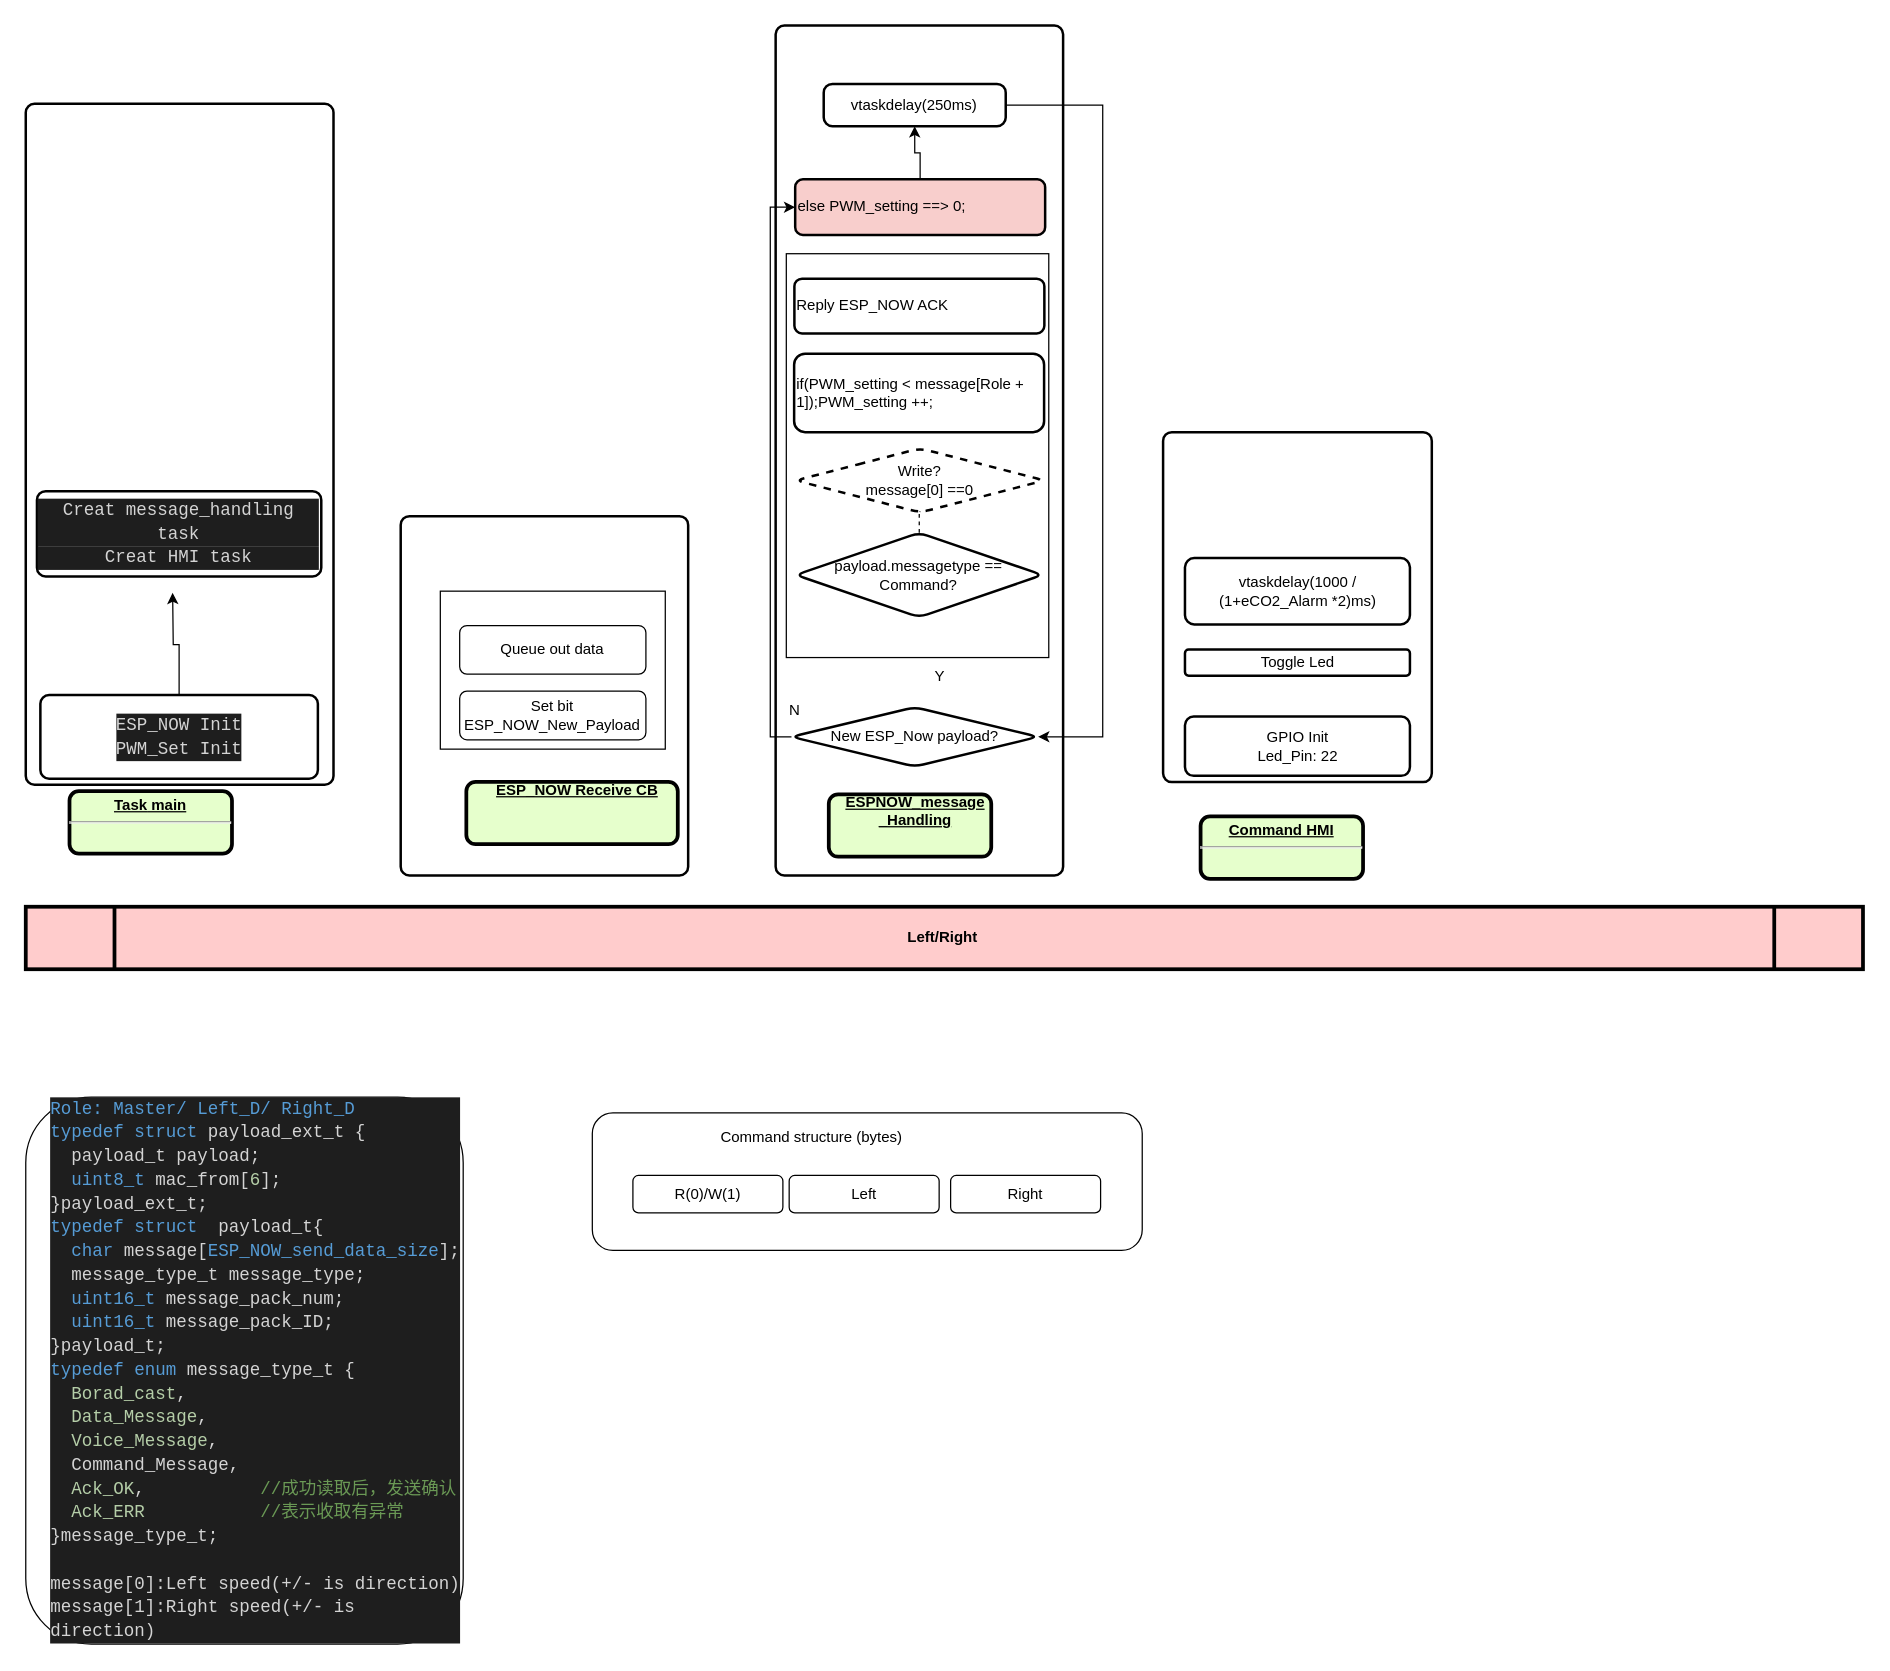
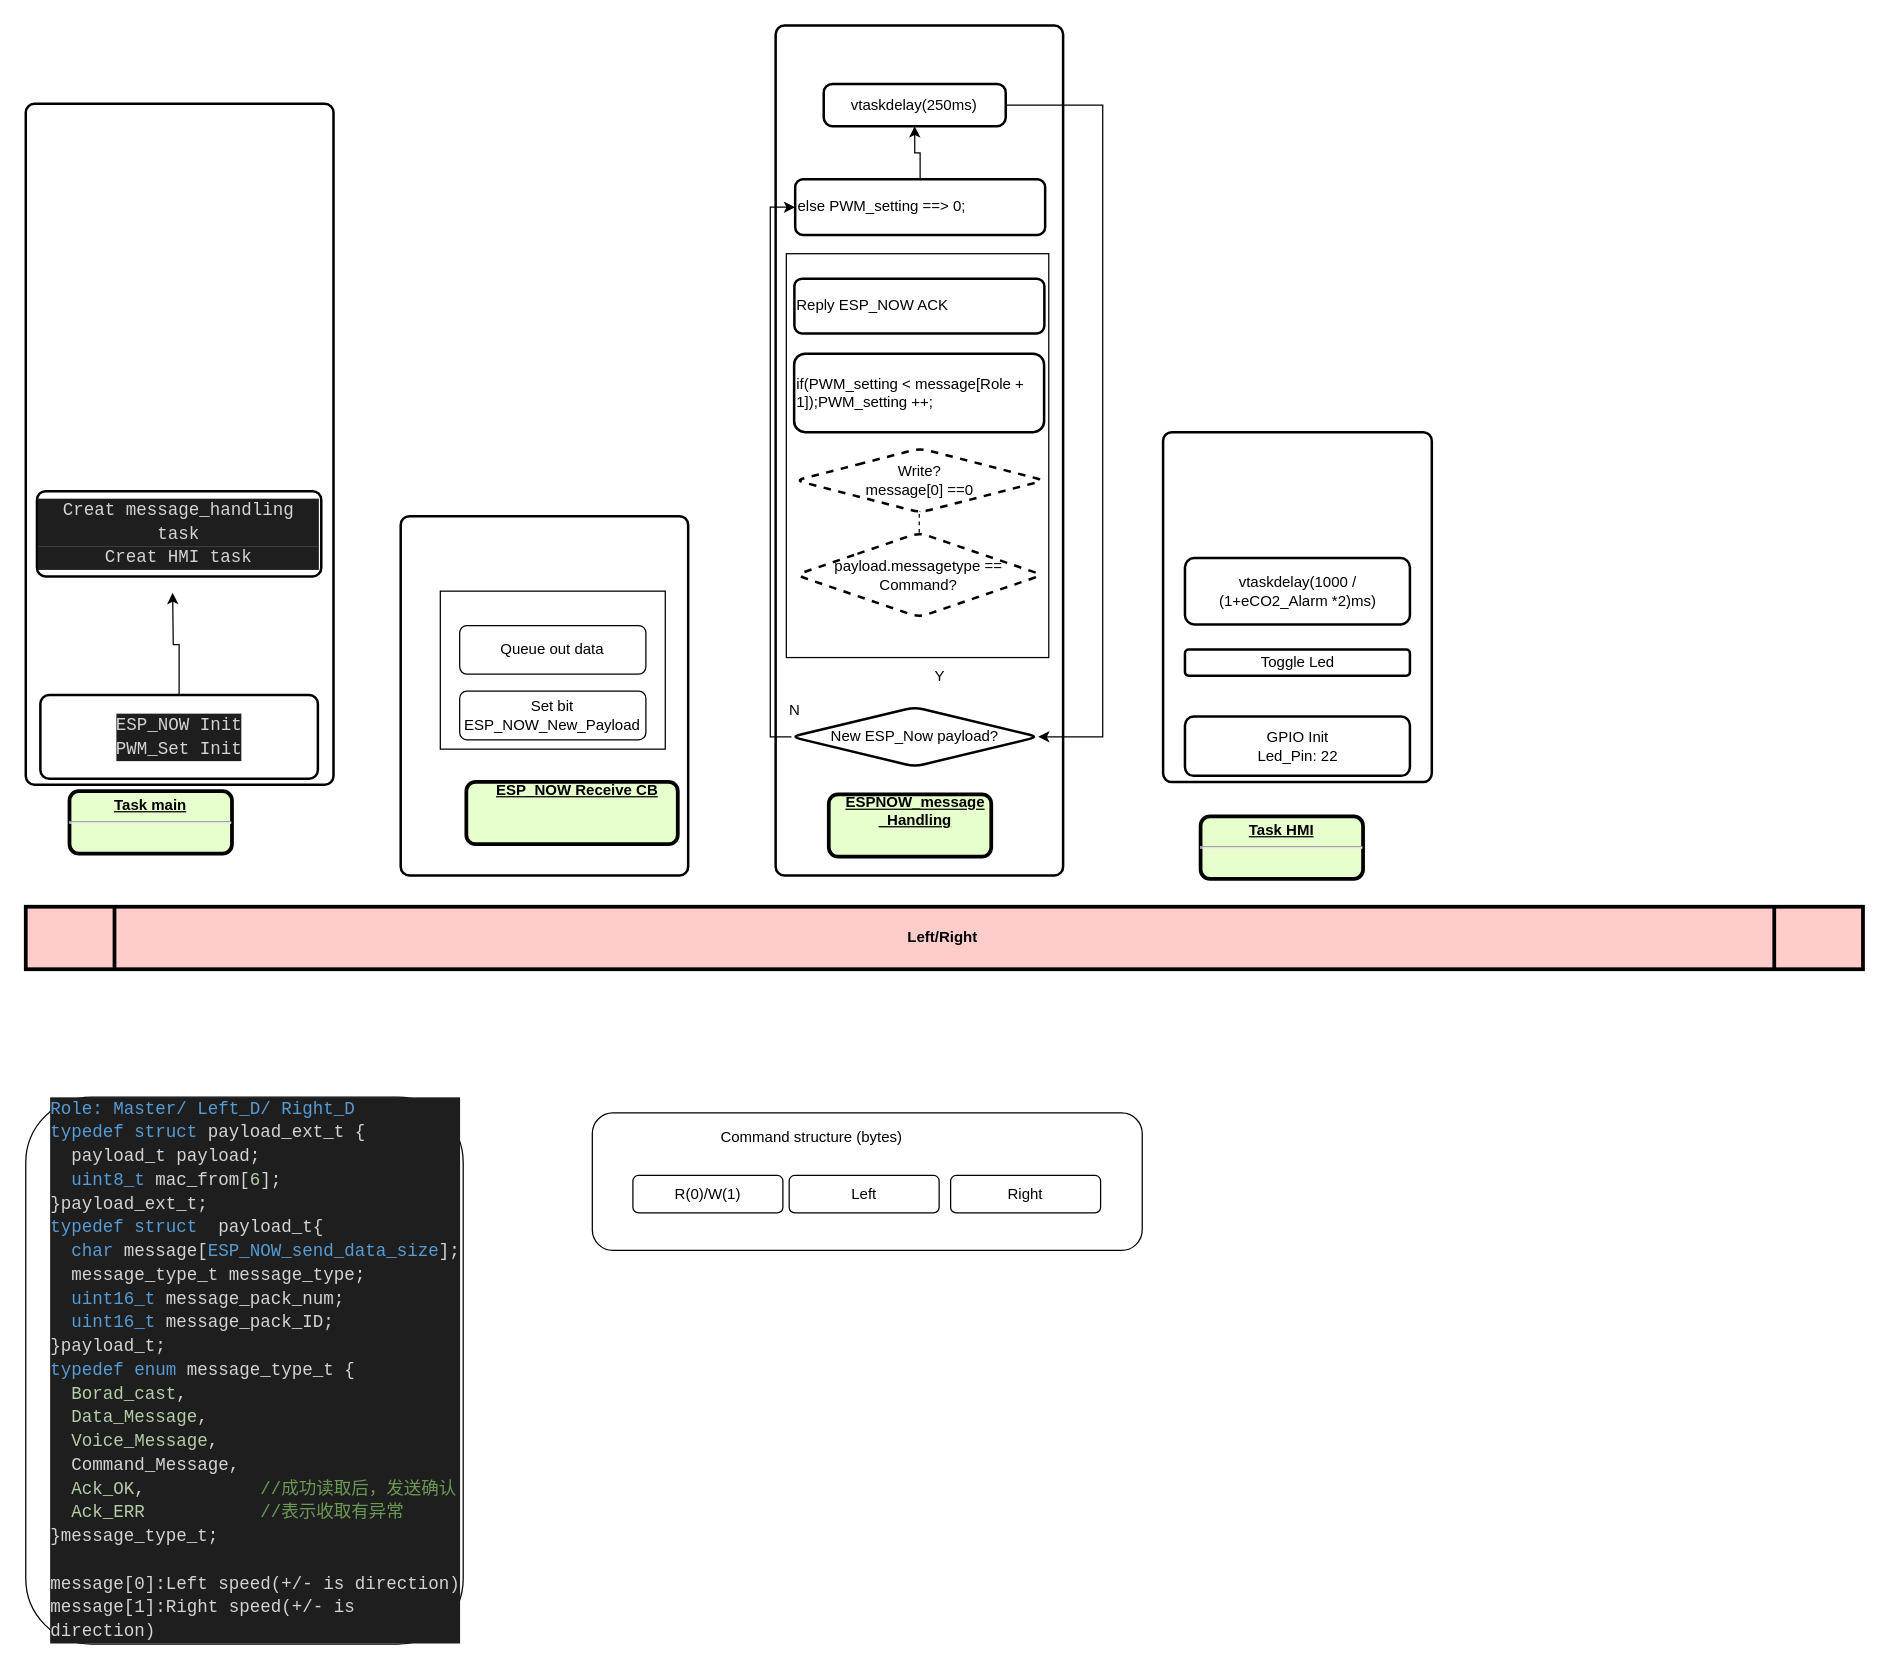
node "else PWM_setting ==> 0;": fillcolor #f8cecc -> #ffffff
node "payload.messagetype == Command?": style solid -> dashed
node "Command HMI": label "Command HMI" -> "Task HMI"
